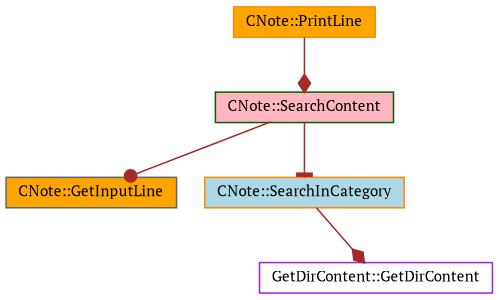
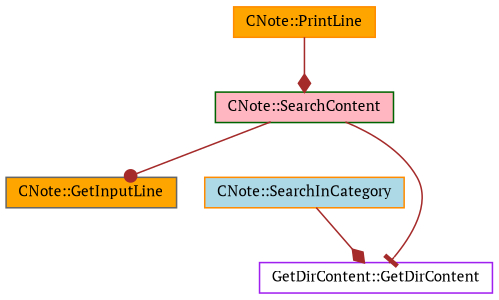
edge "CNote::SearchContent" -> "CNote::SearchInCategory": now "CNote::SearchContent" -> "GetDirContent::GetDirContent"
